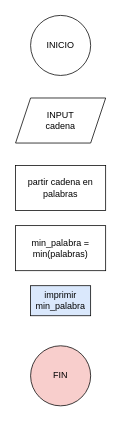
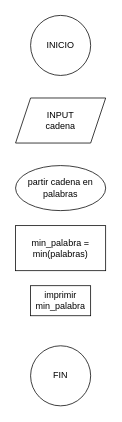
node "partir cadena en palabras": shape rectangle -> ellipse
node "imprimir min_palabra": fillcolor #dae8fc -> #ffffff
node "FIN": fillcolor #f8cecc -> #ffffff
